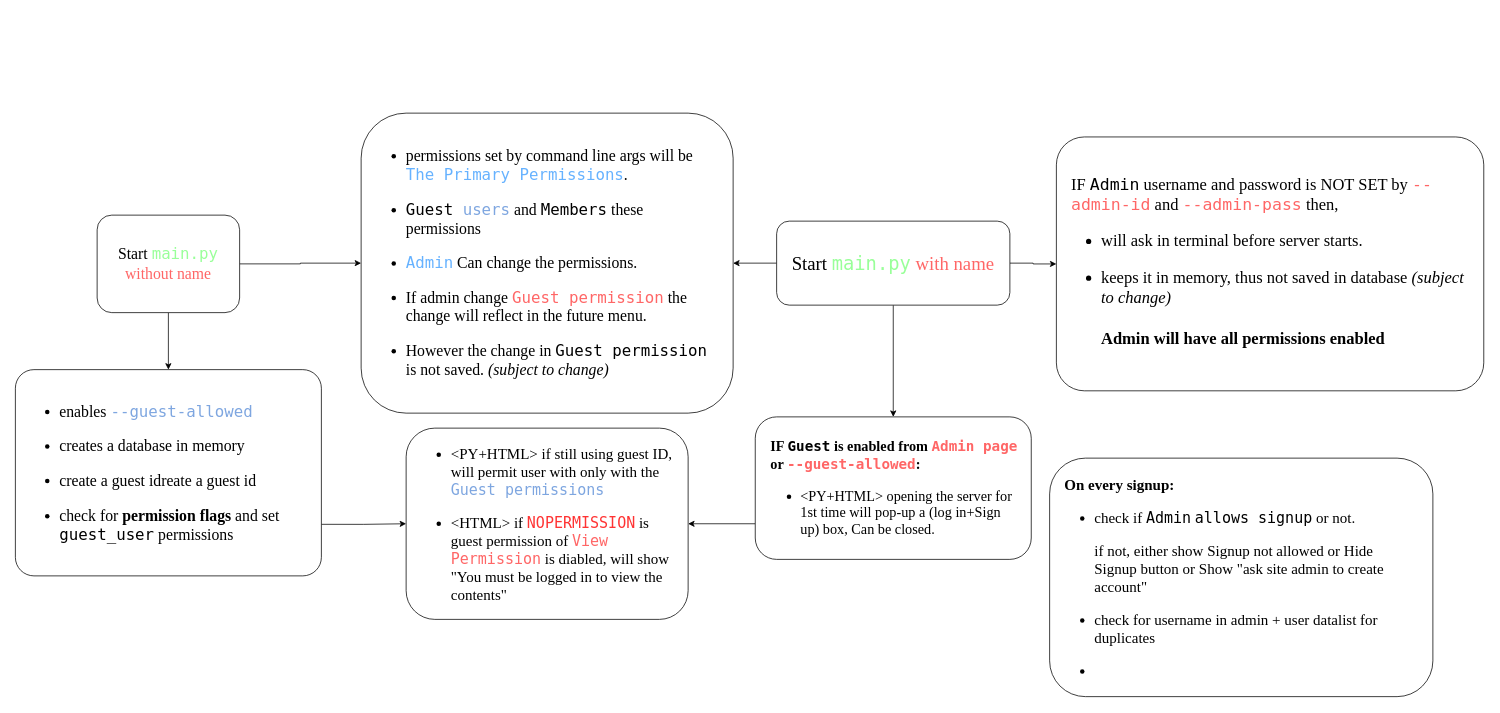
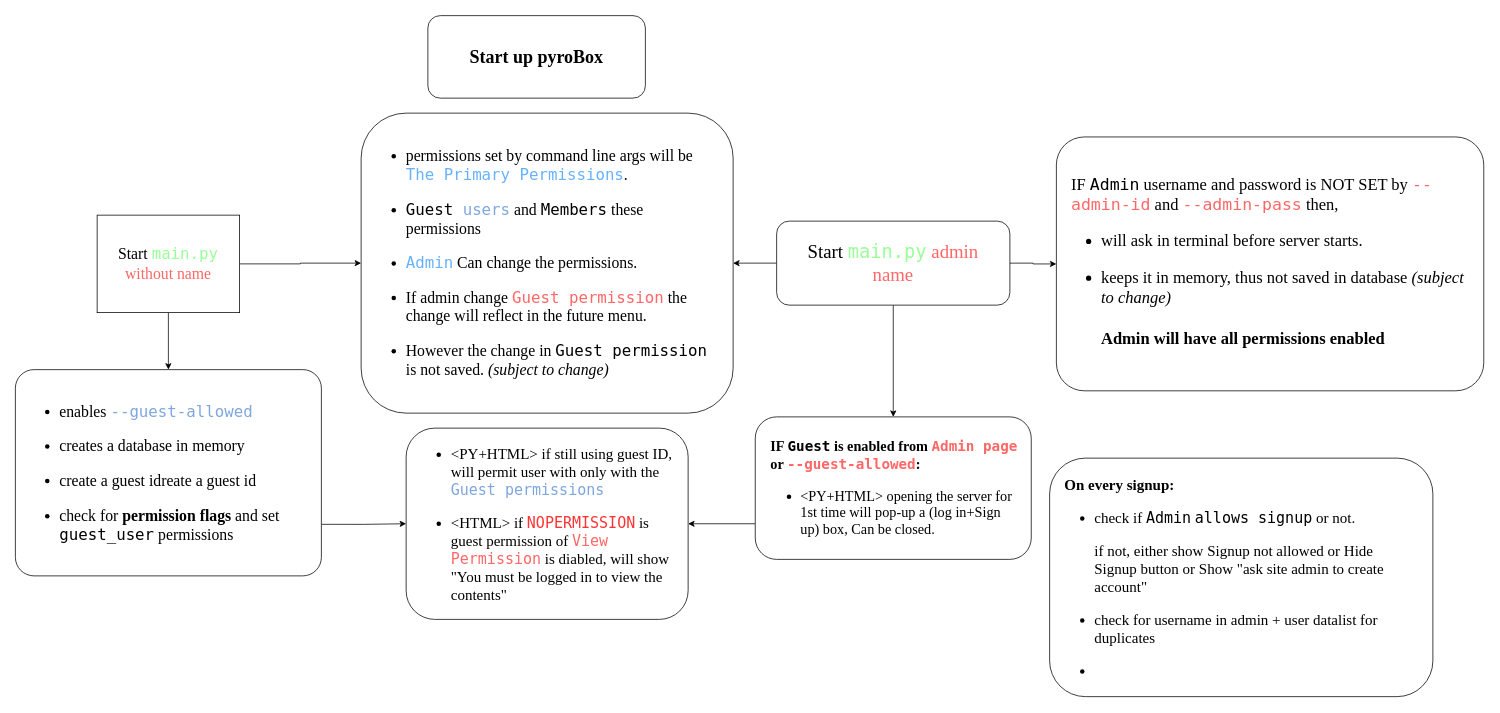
node "Start up pyroBox": added
node "Start main.py with name": label "Start main.py with name" -> "Start main.py admin name"
node "Start main.py without name": shape rounded rectangle -> rectangle
